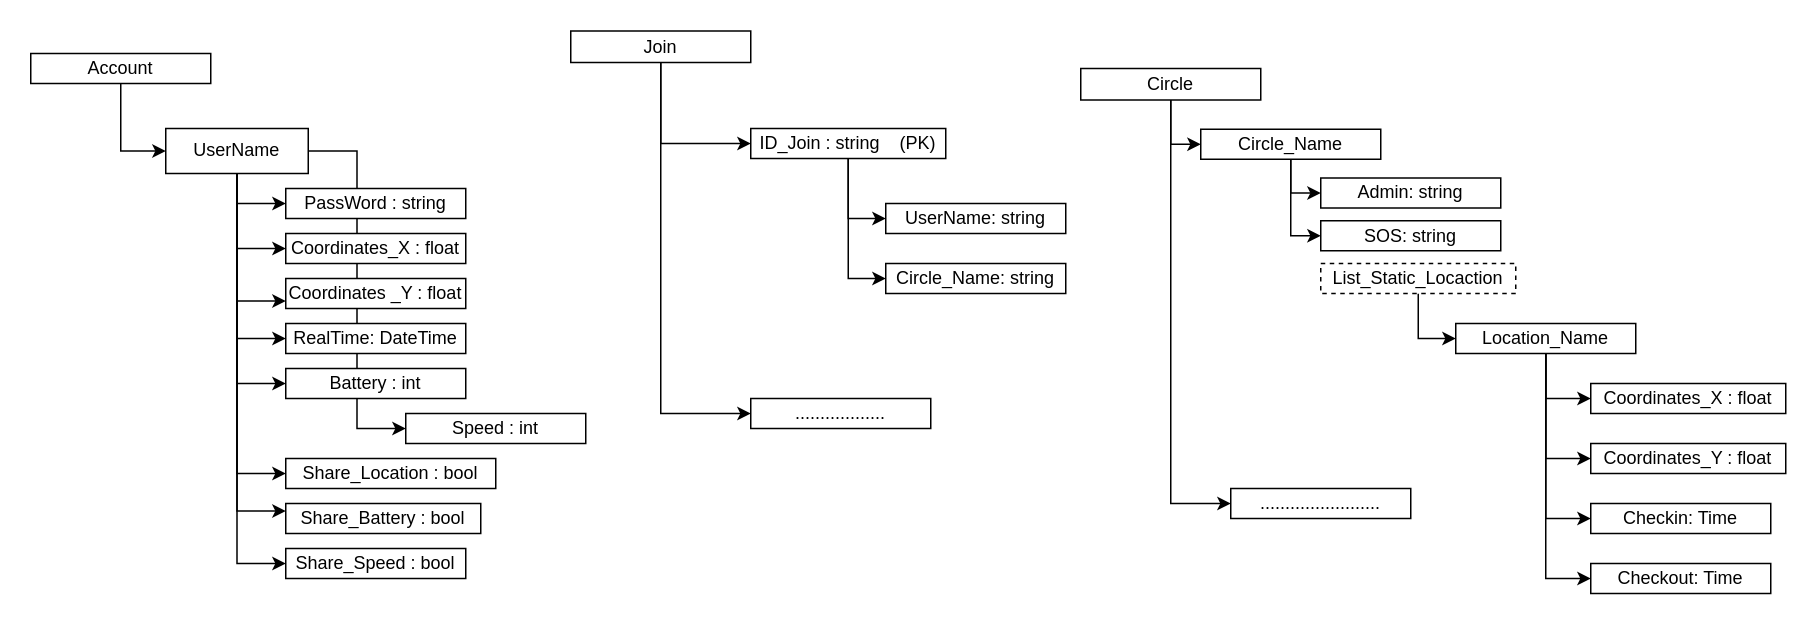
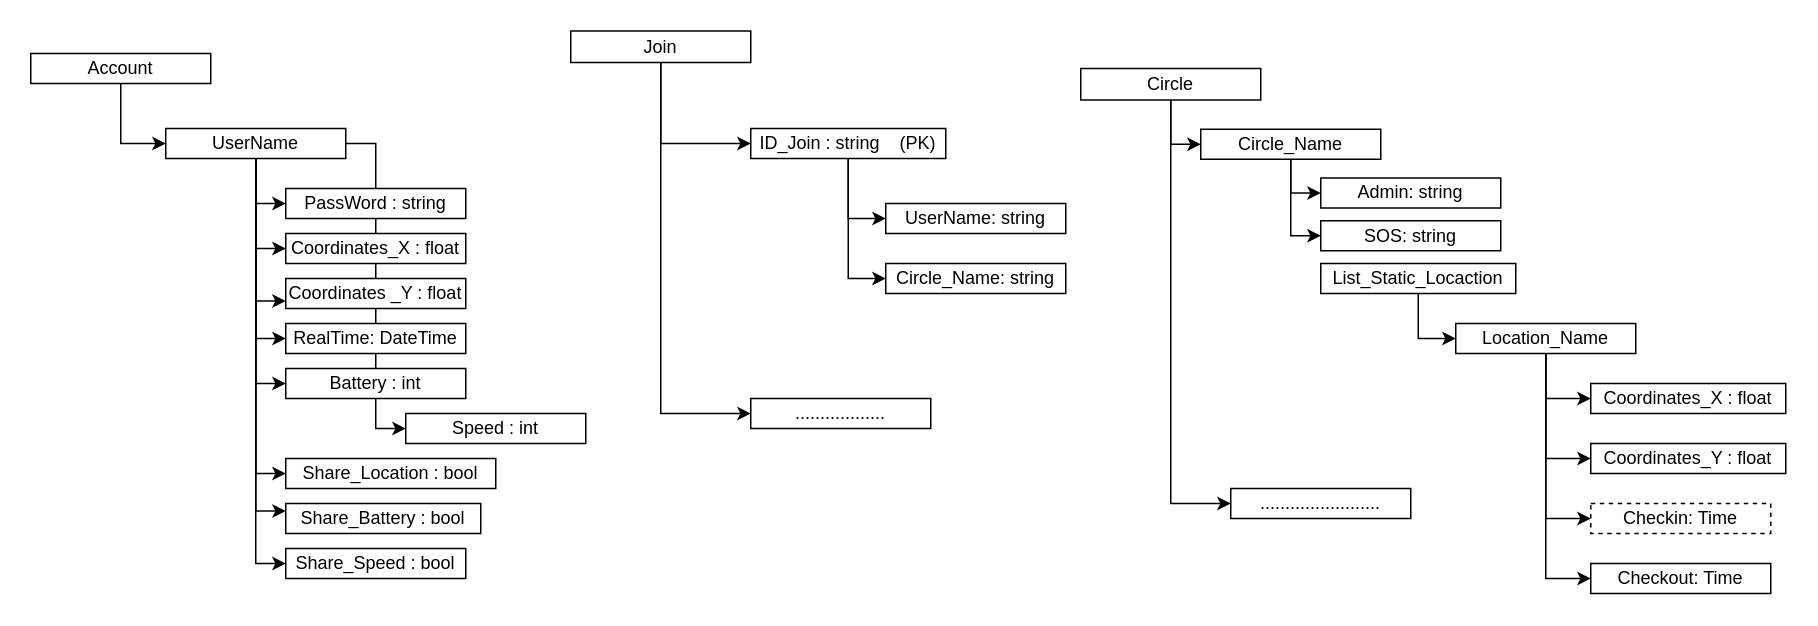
node "UserName": size 143x45 -> 180x30
node "List_Static_Locaction": style dashed -> solid
node "Checkin: Time": style solid -> dashed
